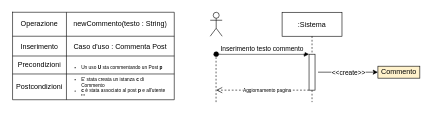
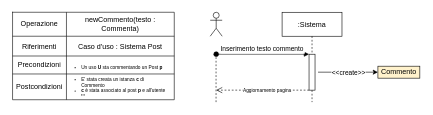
node "newCommento(testo : String)": label "newCommento(testo : String)" -> "newCommento(testo : Commenta)"
node "Inserimento": label "Inserimento" -> "Riferimenti"
node "Caso d'uso : Commenta Post": label "Caso d'uso : Commenta Post" -> "Caso d'uso : Sistema Post"
